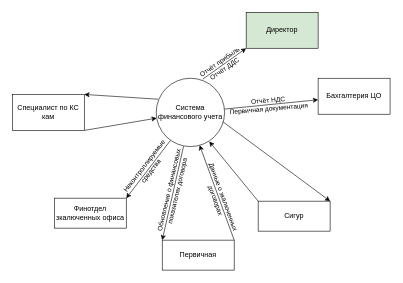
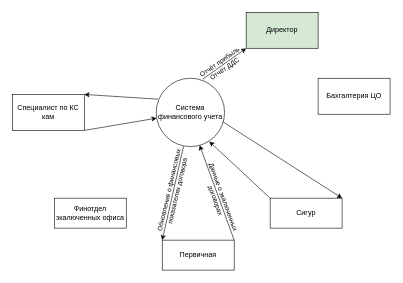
edge "Система финансового учета" -> "Бахгалтерия ЦО": removed, label "Отчёт НДС Первичная документация"
edge "Система финансового учета" -> "Финотдел зкалюченных офиса": removed, label "Неконтроллируемые средства"
node "Сигур": moved (294, 216) -> (306, 213)
